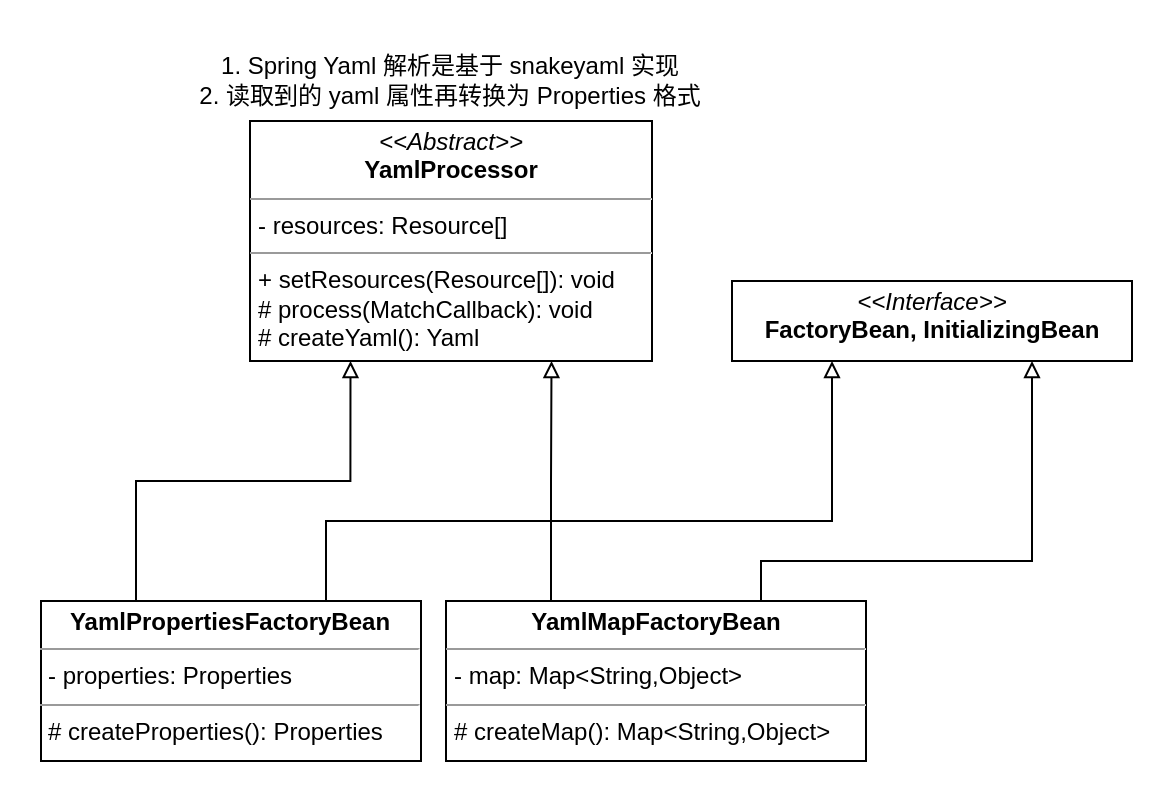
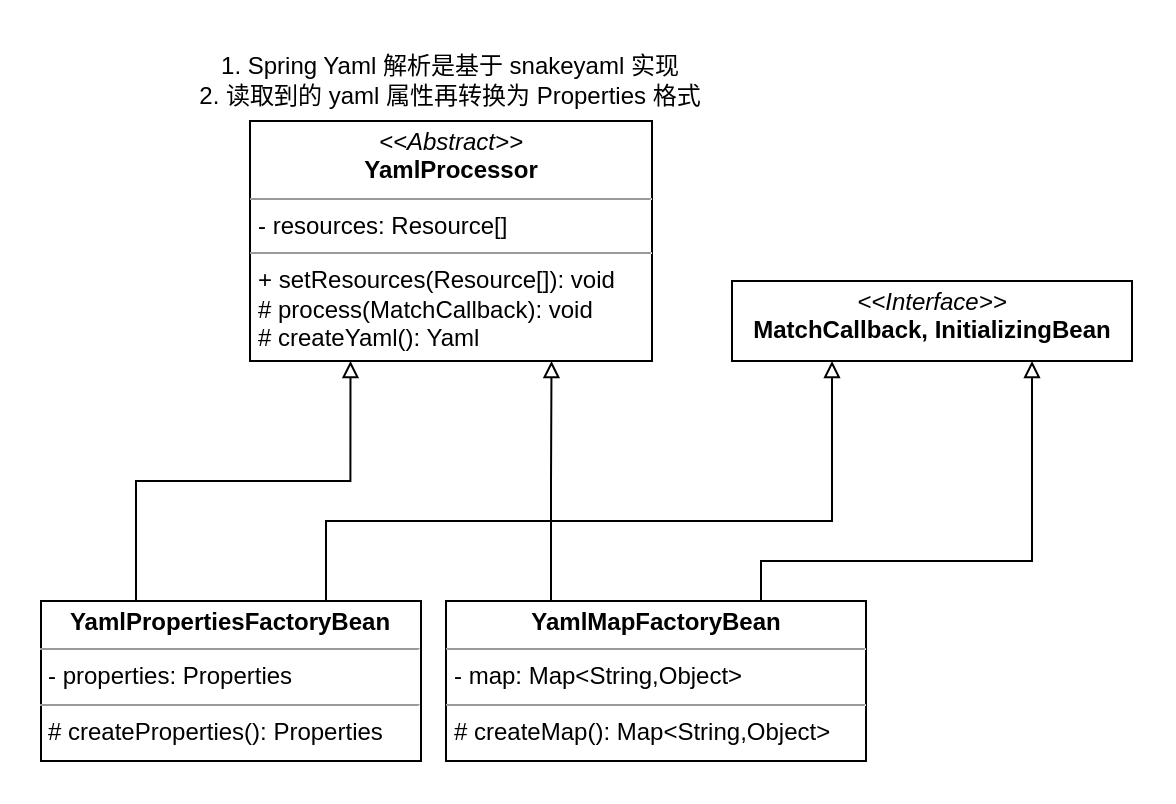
node "<<Interface>> FactoryBean, InitializingBean": label "<<Interface>> FactoryBean, InitializingBean" -> "<<Interface>> MatchCallback, InitializingBean"
